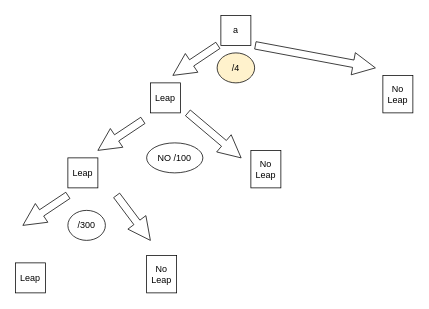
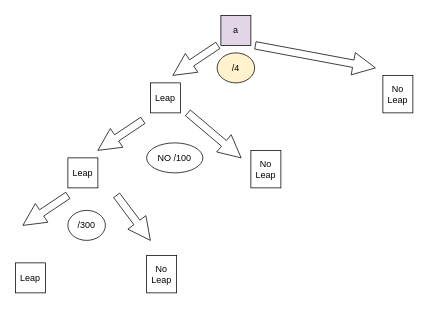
node "a": fillcolor #ffffff -> #e1d5e7
